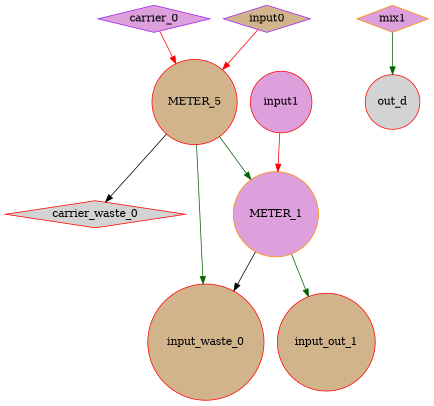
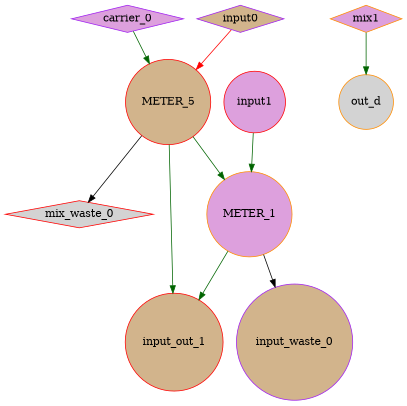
edge "carrier_0" -> "METER_5": color red -> darkgreen
node "out_d": color red -> darkorange
edge "input1" -> "METER_1": color red -> darkgreen
edge "METER_5" -> "input_waste_0": now "METER_5" -> "input_out_1"
node "carrier_waste_0": label "carrier_waste_0" -> "mix_waste_0"
node "input_waste_0": color red -> purple
